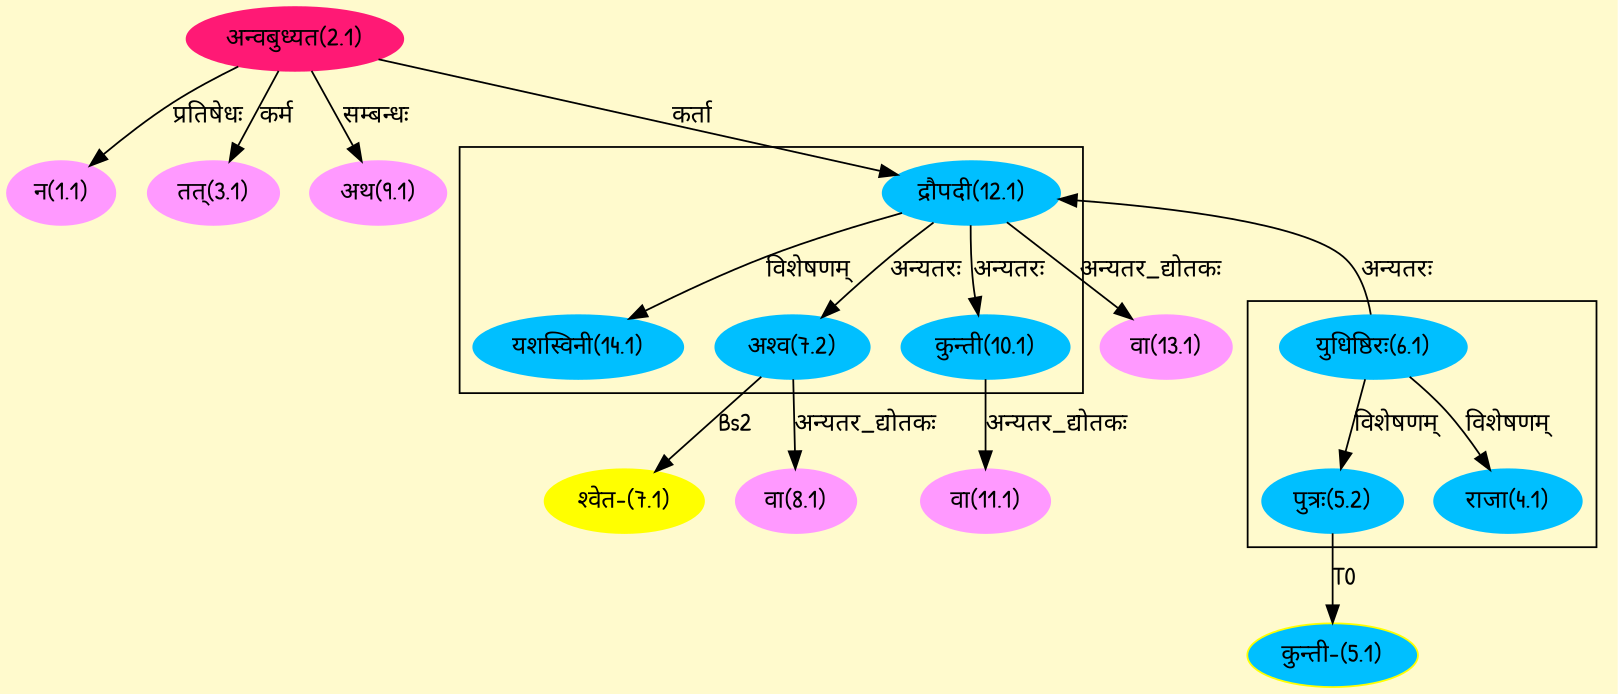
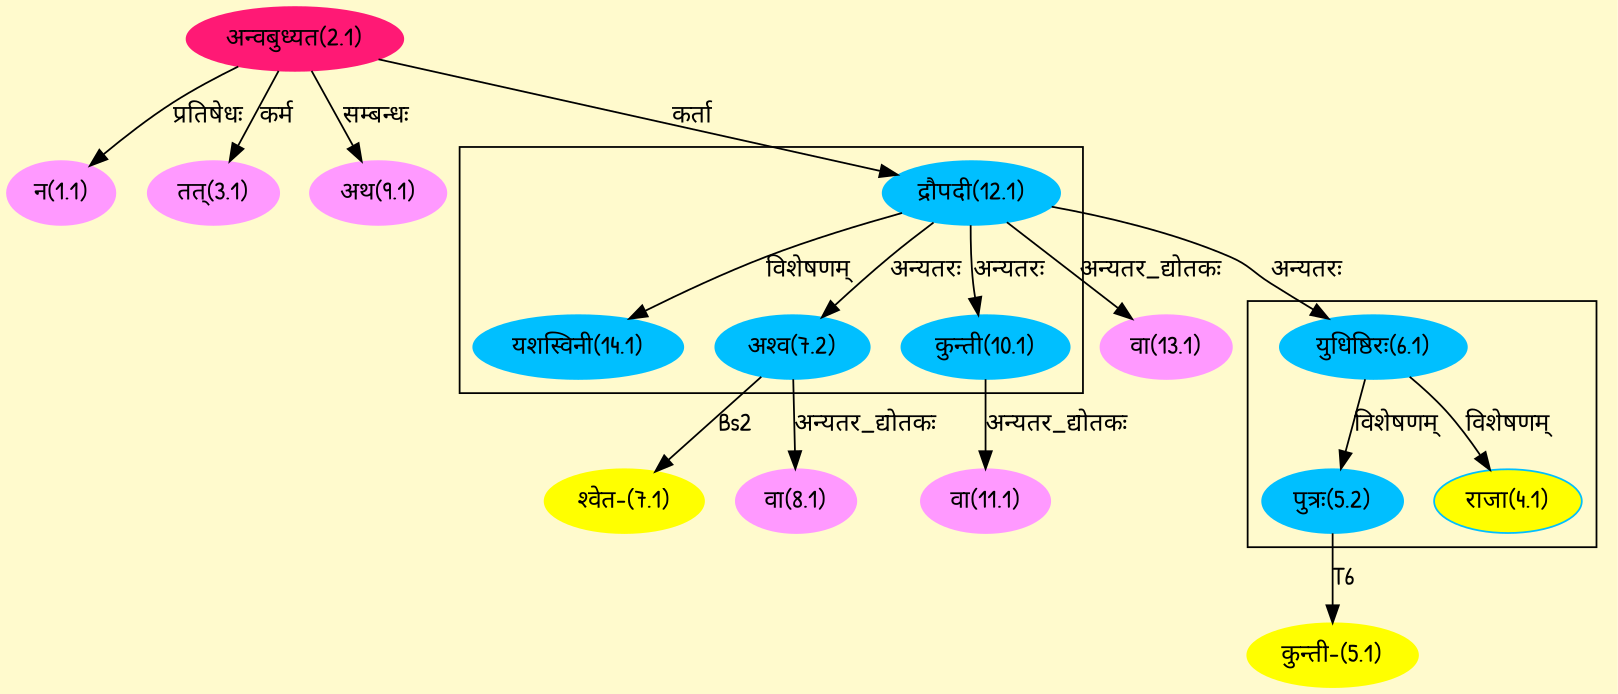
edge "युधिष्ठिरः(6.1)" -> "द्रौपदी(12.1)": reversed
node "राजा(4.1)": fillcolor #00bfff -> #ffff00
edge "पुत्रः(5.2)" -> "कुन्ती-(5.1)": label "T0" -> "T6"
node "कुन्ती-(5.1)": fillcolor #00bfff -> #ffff00
